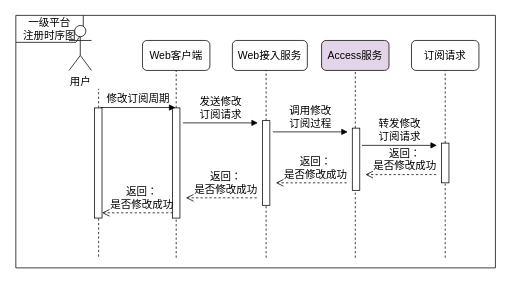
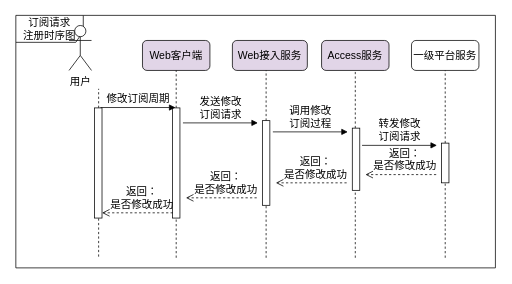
node "一级平台 注册时序图": label "一级平台 注册时序图" -> "订阅请求 注册时序图"
node "Web客户端": fillcolor #ffffff -> #e1d5e7
node "Web接入服务": fillcolor #ffffff -> #e1d5e7
node "订阅请求": label "订阅请求" -> "一级平台服务"
